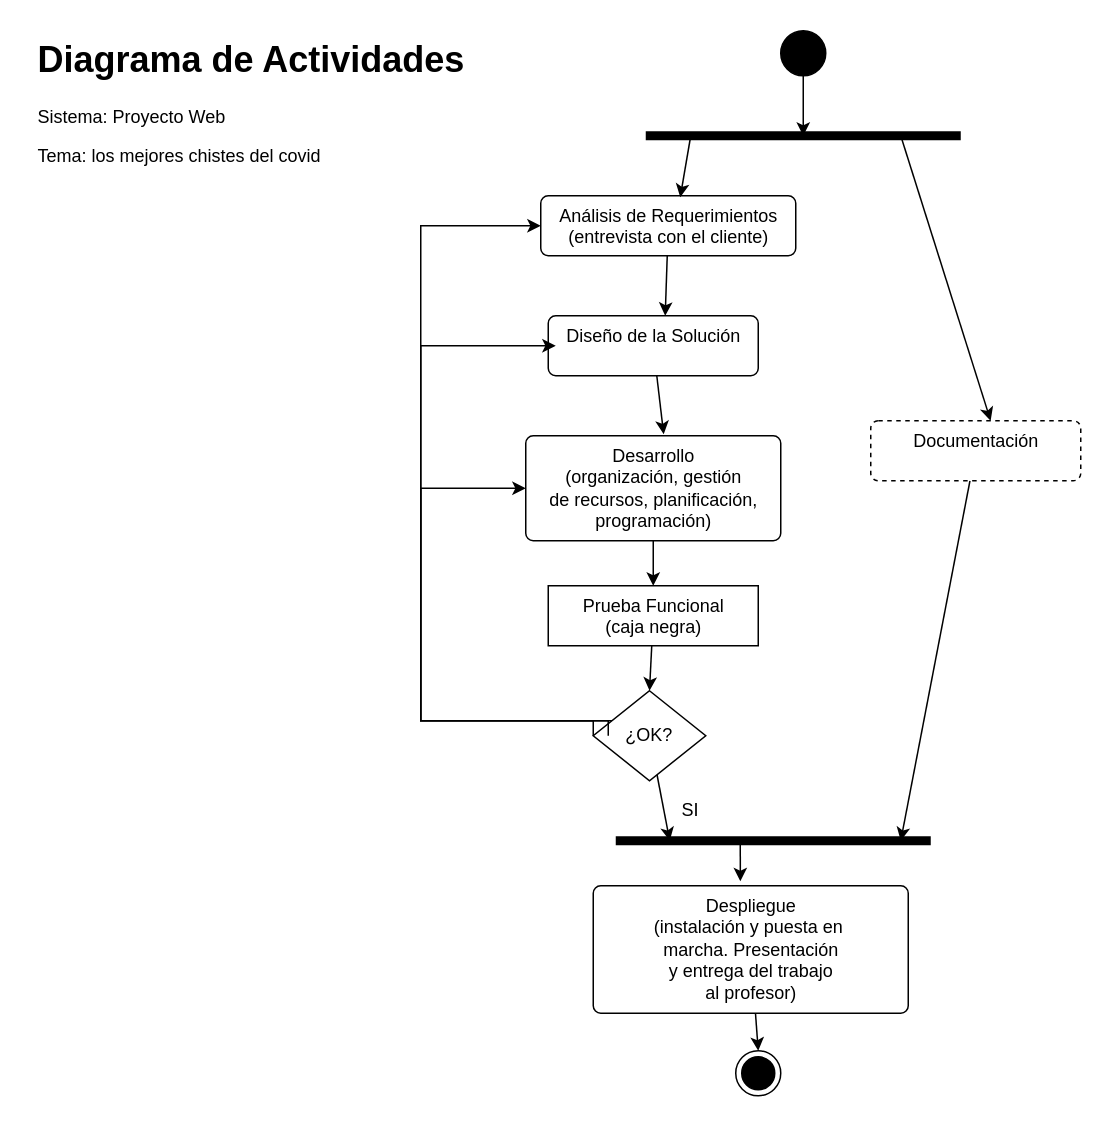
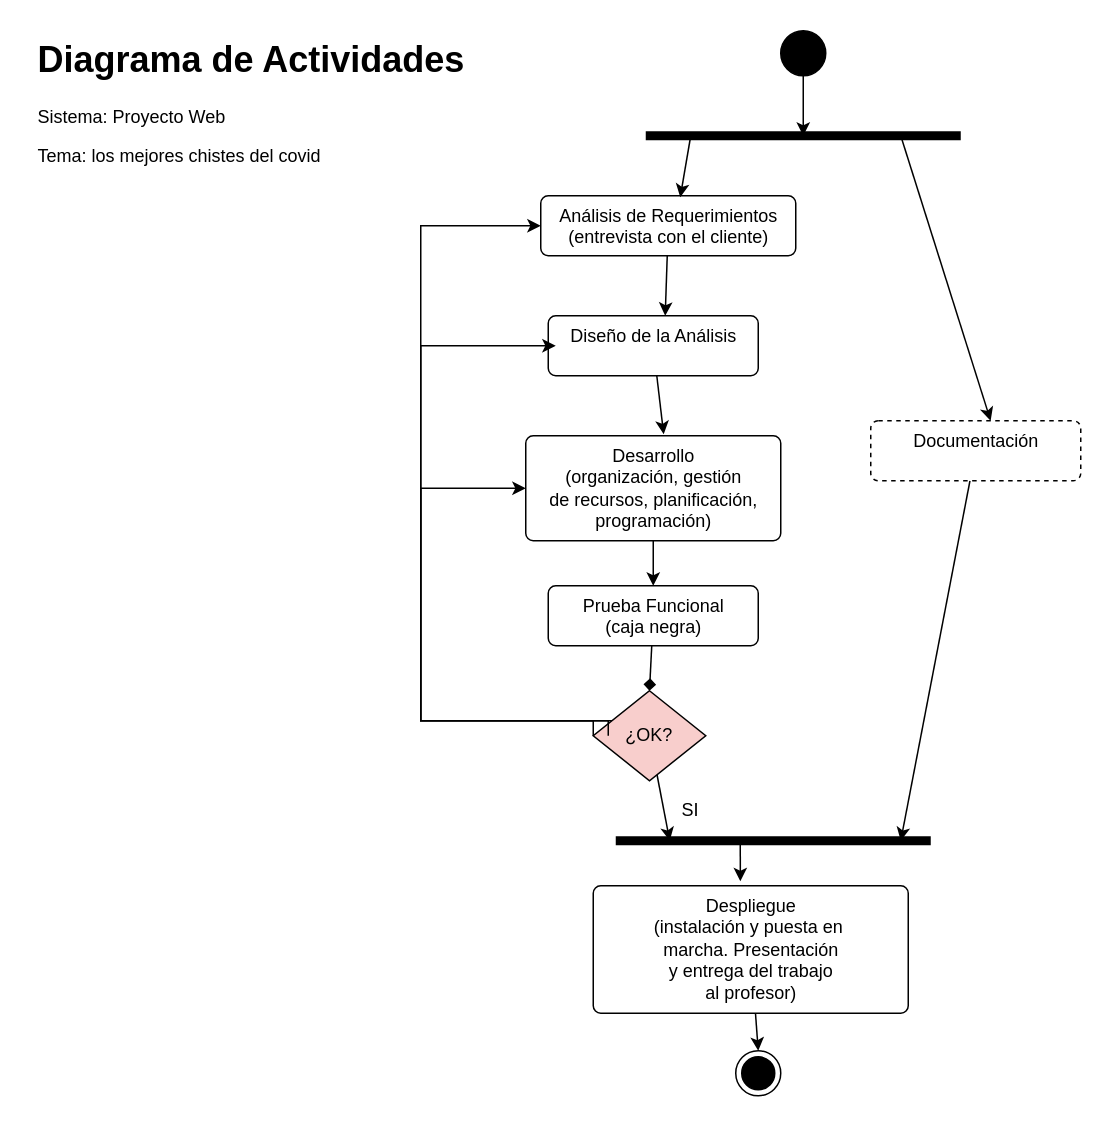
node "Diseño de la Solución": label "Diseño de la Solución" -> "Diseño de la Análisis"
node "Prueba Funcional (caja negra)": shape rectangle -> rounded rectangle
edge "Prueba Funcional (caja negra)" -> "¿OK?": arrowhead classic -> diamond
node "¿OK?": fillcolor #ffffff -> #f8cecc
